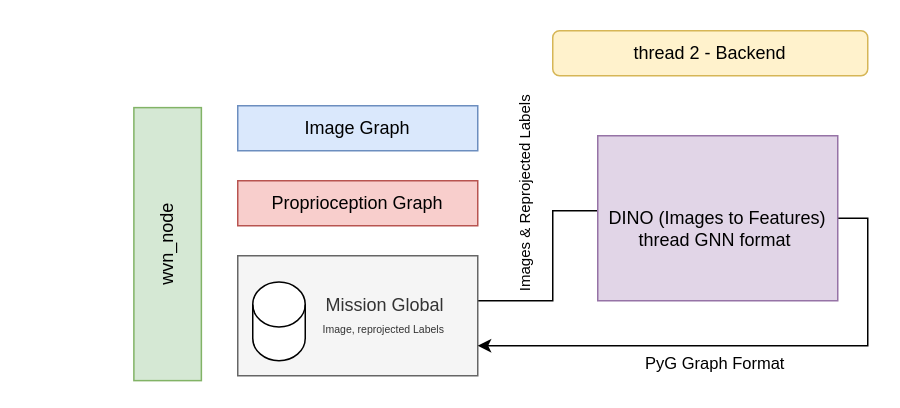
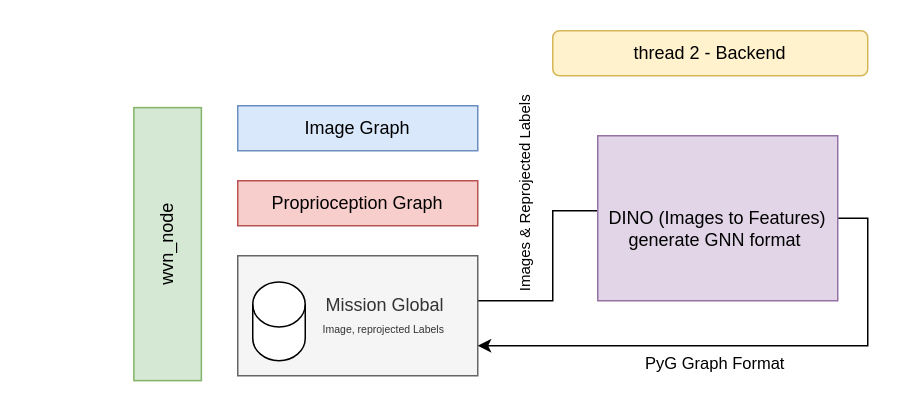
node "DINO (Images to Features) thread GNN format": label "DINO (Images to Features) thread GNN format" -> "DINO (Images to Features) generate GNN format"
